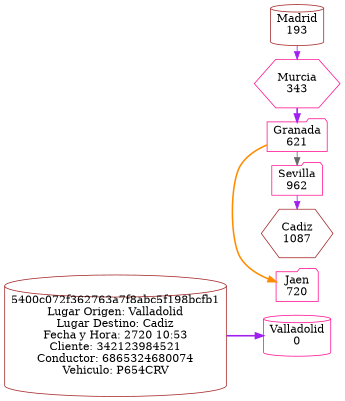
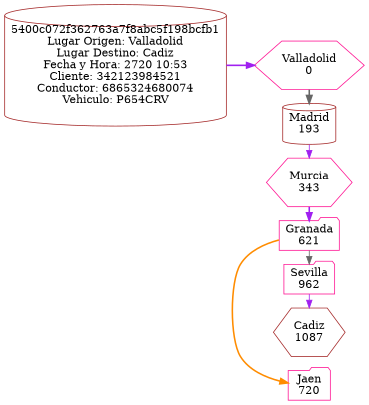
edge "Valladolid 0" -> "Madrid 193": added
node "Valladolid 0": shape cylinder -> hexagon
